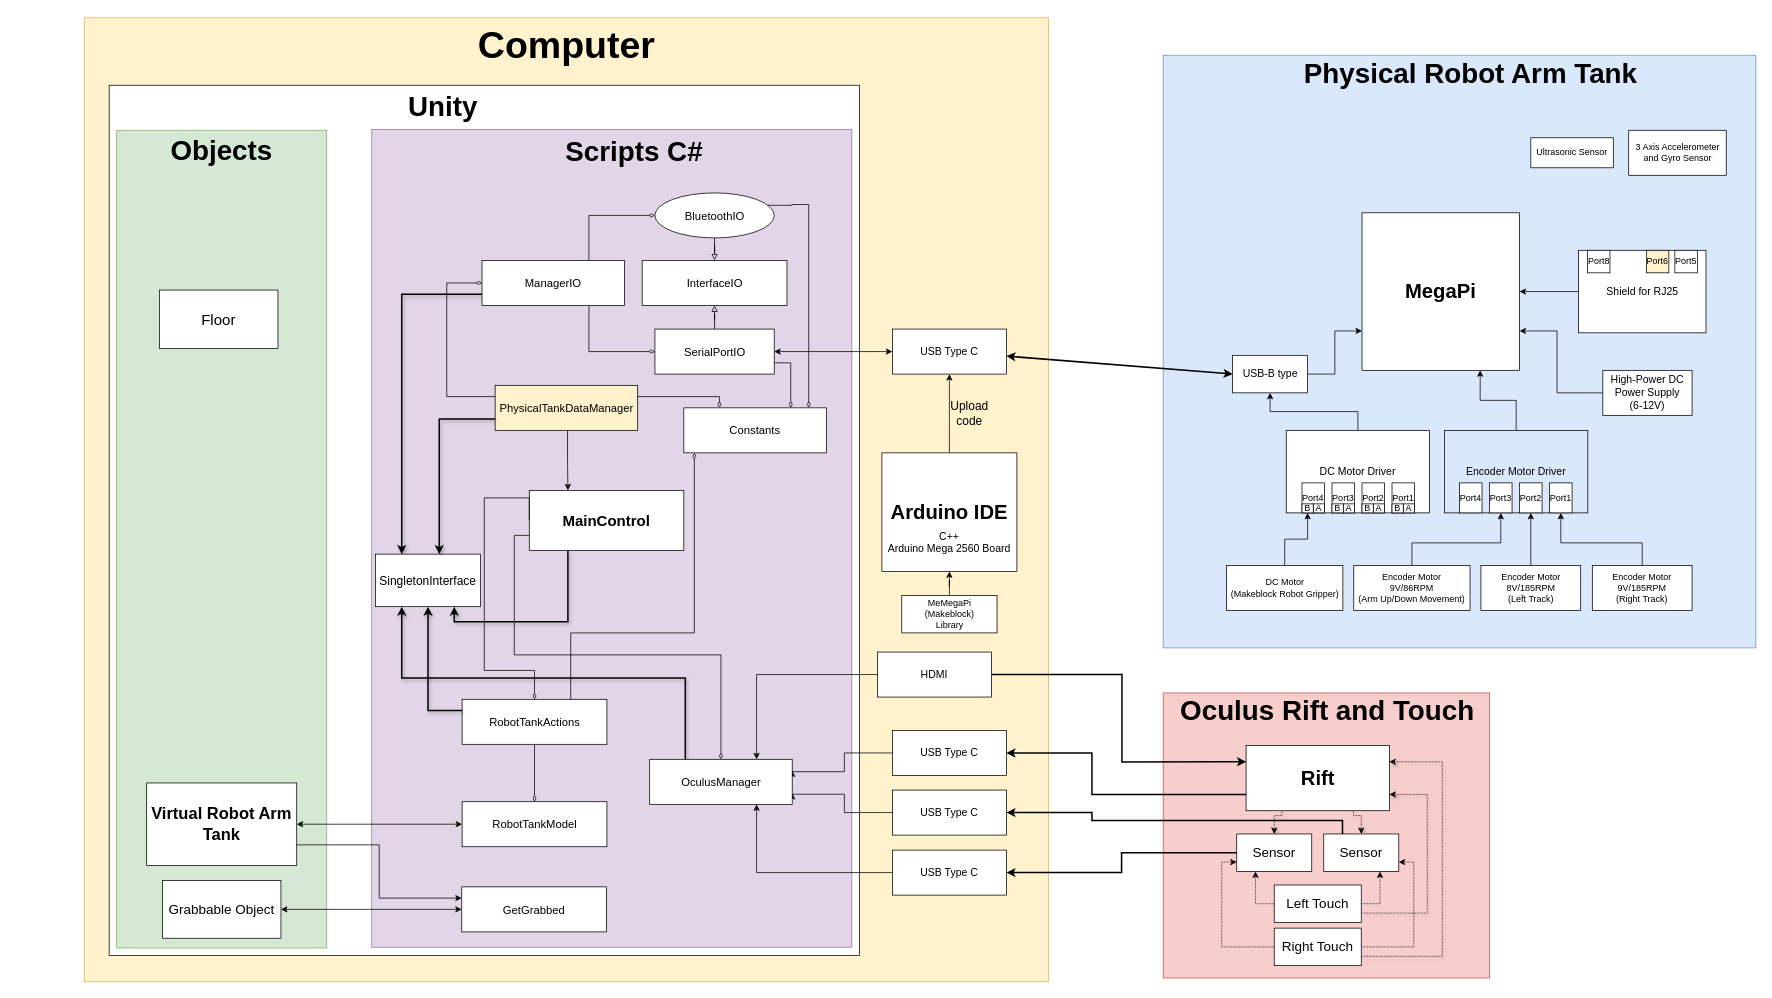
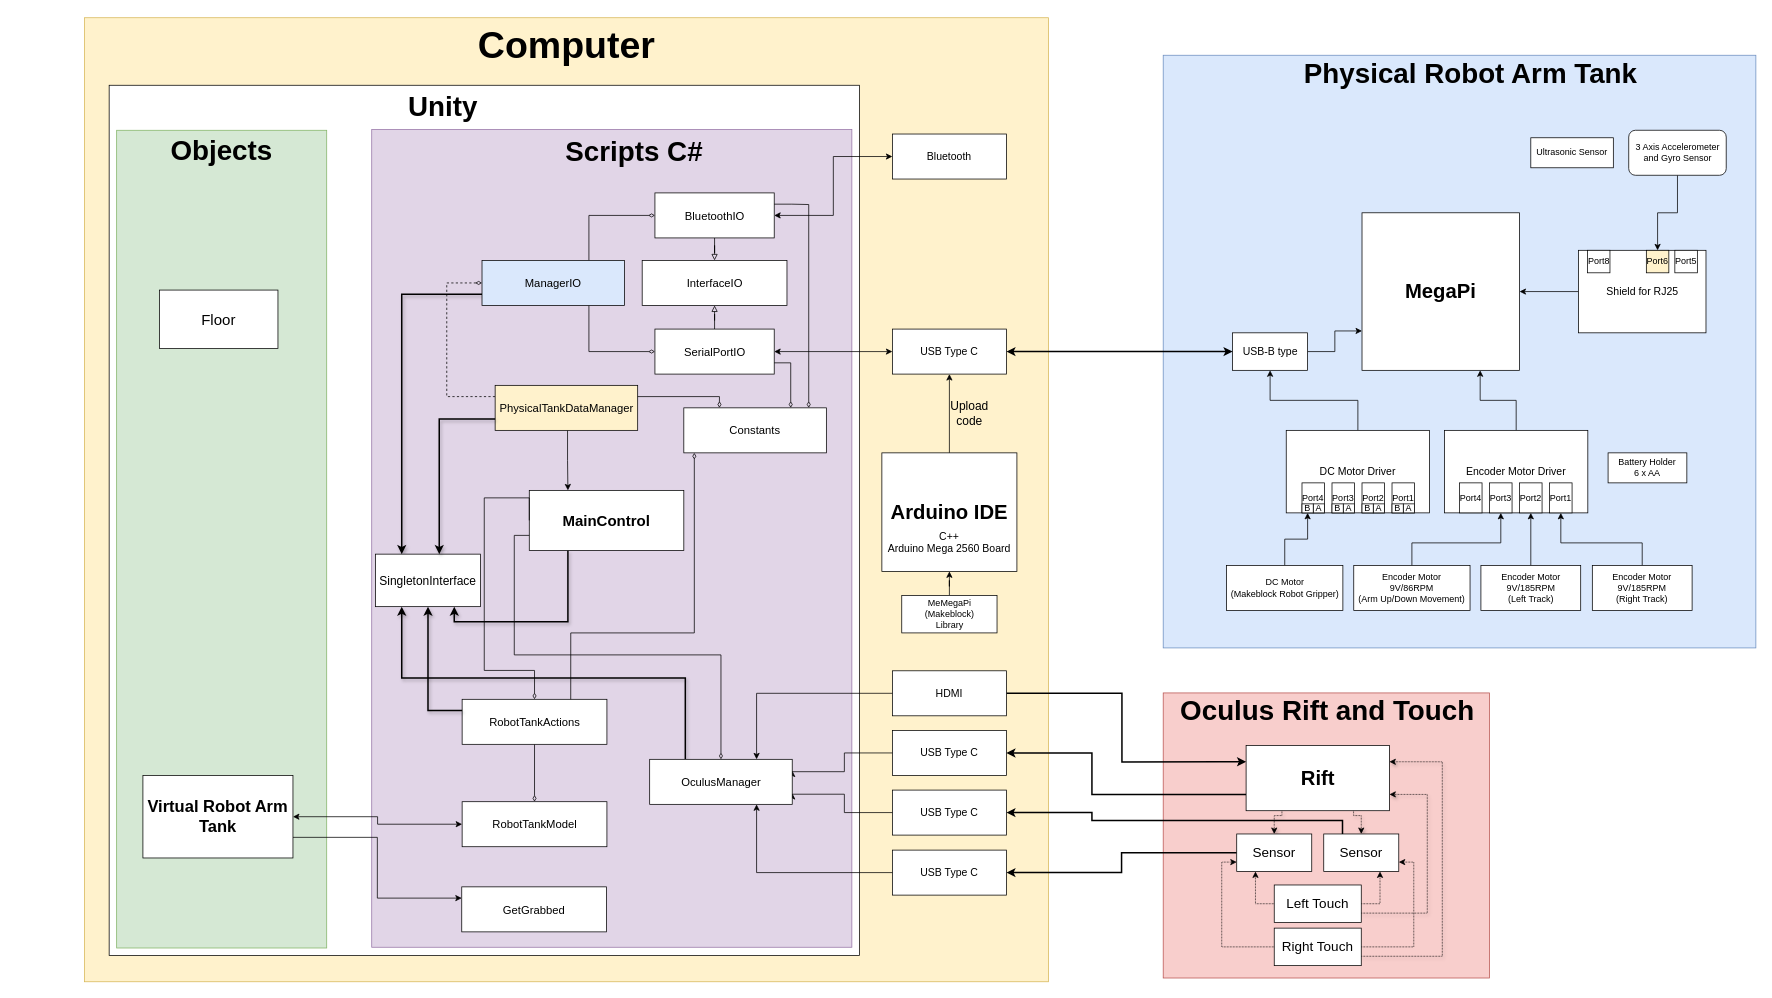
node "3 Axis Accelerometer and Gyro Sensor": shape rectangle -> rounded rectangle
node "Bluetooth": added
edge "Bluetooth" -- "BluetoothIO": added
edge "3 Axis Accelerometer and Gyro Sensor" -> "Port6": added
node "BluetoothIO": shape ellipse -> rectangle
node "ManagerIO": fillcolor #ffffff -> #dae8fc
edge "PhysicalTankDataManager" -> "ManagerIO": style solid -> dashed
node "USB-B type": moved (1270, 374) -> (1270, 351)
edge "High-Power DC Power Supply (6-12V)" -> "MegaPi": removed
node "High-Power DC Power Supply (6-12V)": removed
node "Battery Holder 6 x AA": added
node "Encoder Motor Driver": fillcolor #dae8fc -> #ffffff
node "Encoder Motor 8V/185RPM (Left Track)": label "Encoder Motor 8V/185RPM (Left Track)" -> "Encoder Motor 9V/185RPM (Left Track)"
node "HDMI": moved (934, 674) -> (949, 693)
node "Virtual Robot Arm Tank": moved (222, 824) -> (218, 816)
node "Grabbable Object": removed
edge "Grabbable Object" -- "GetGrabbed": removed
